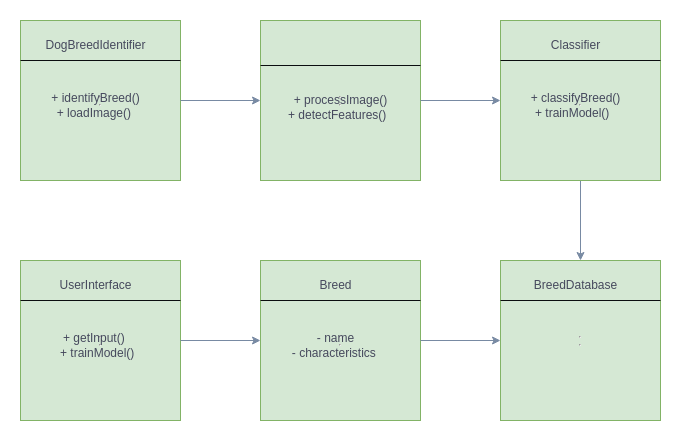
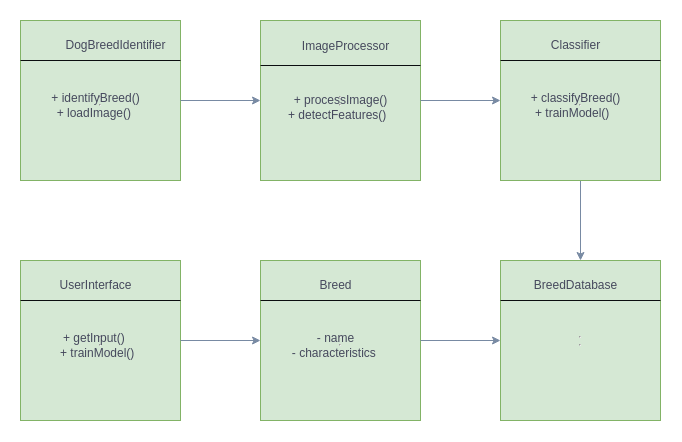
node "DogBreedIdentifier": moved (96, 46) -> (116, 46)
node "ImageProcessor": added
